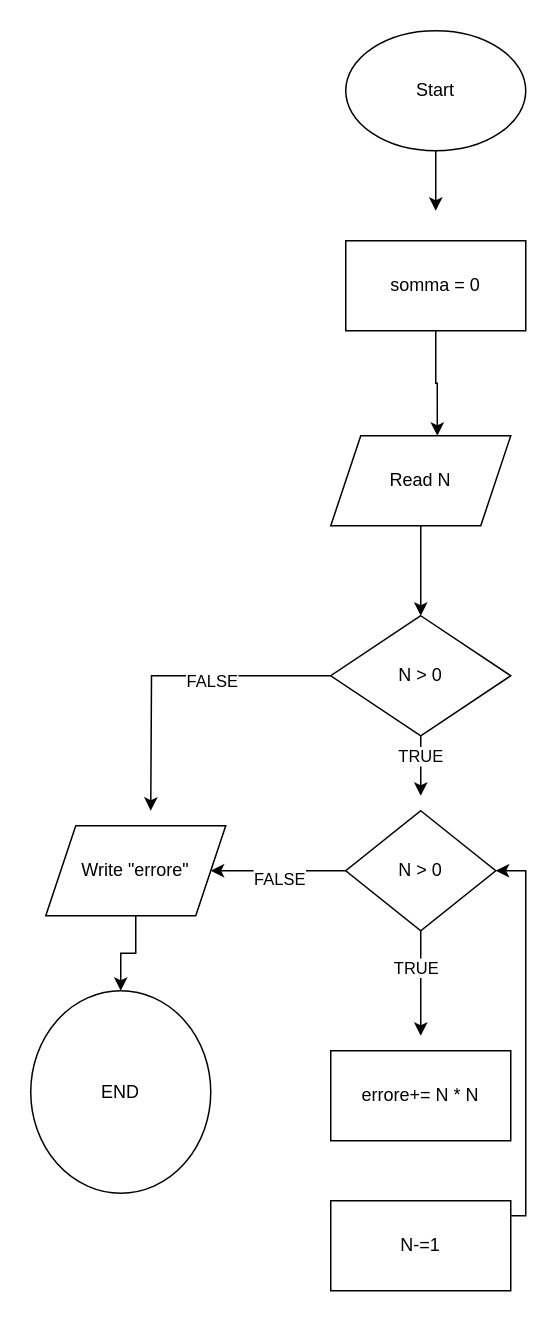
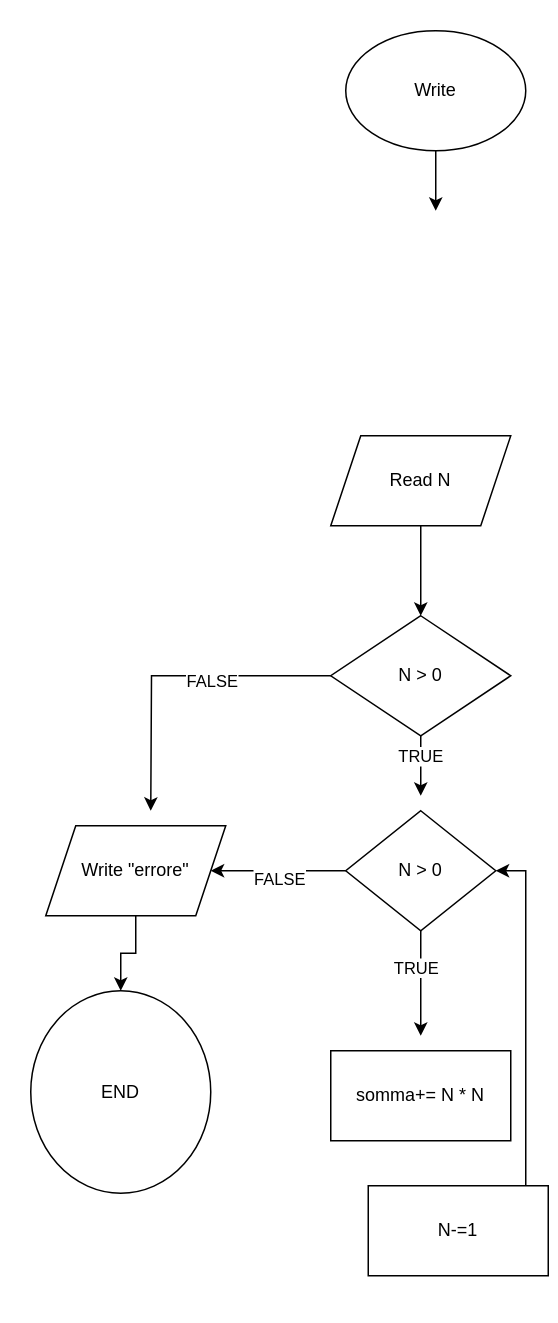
node "Start": label "Start" -> "Write"
node "somma = 0": removed
edge "somma = 0" -> "Read N": removed
node "errore+= N * N": label "errore+= N * N" -> "somma+= N * N"
node "N-=1": moved (421, 1246) -> (458, 1231)
